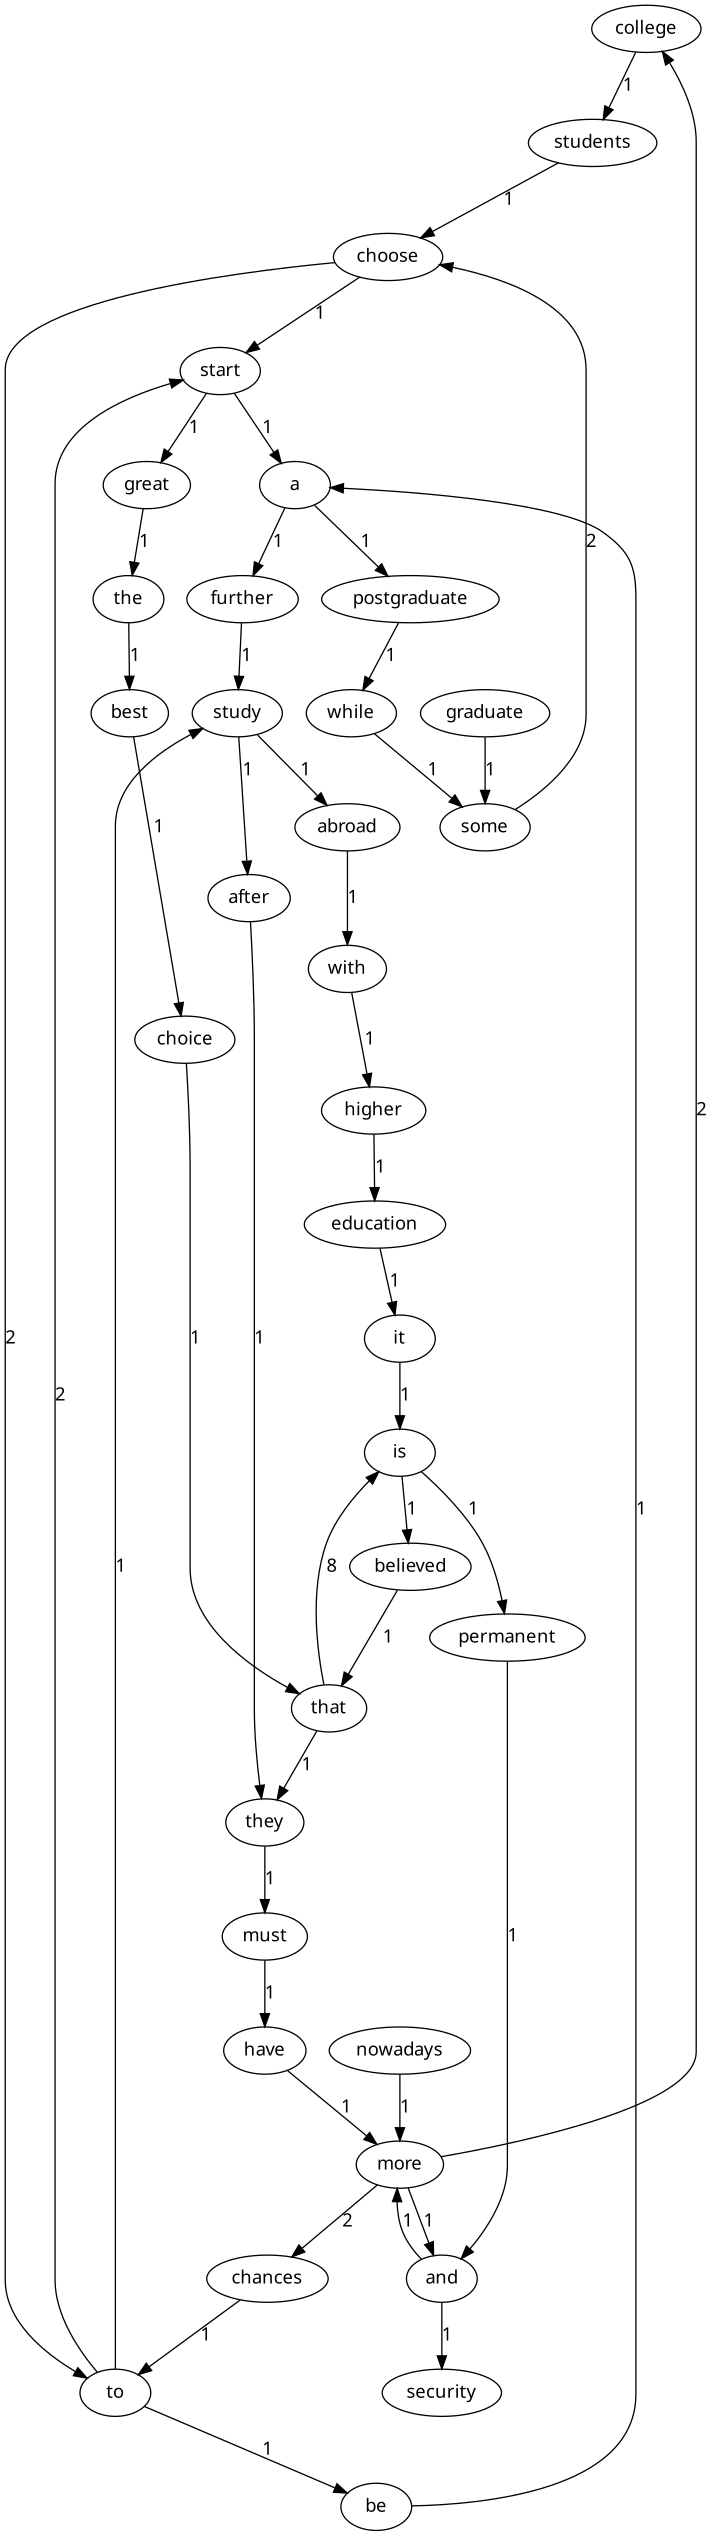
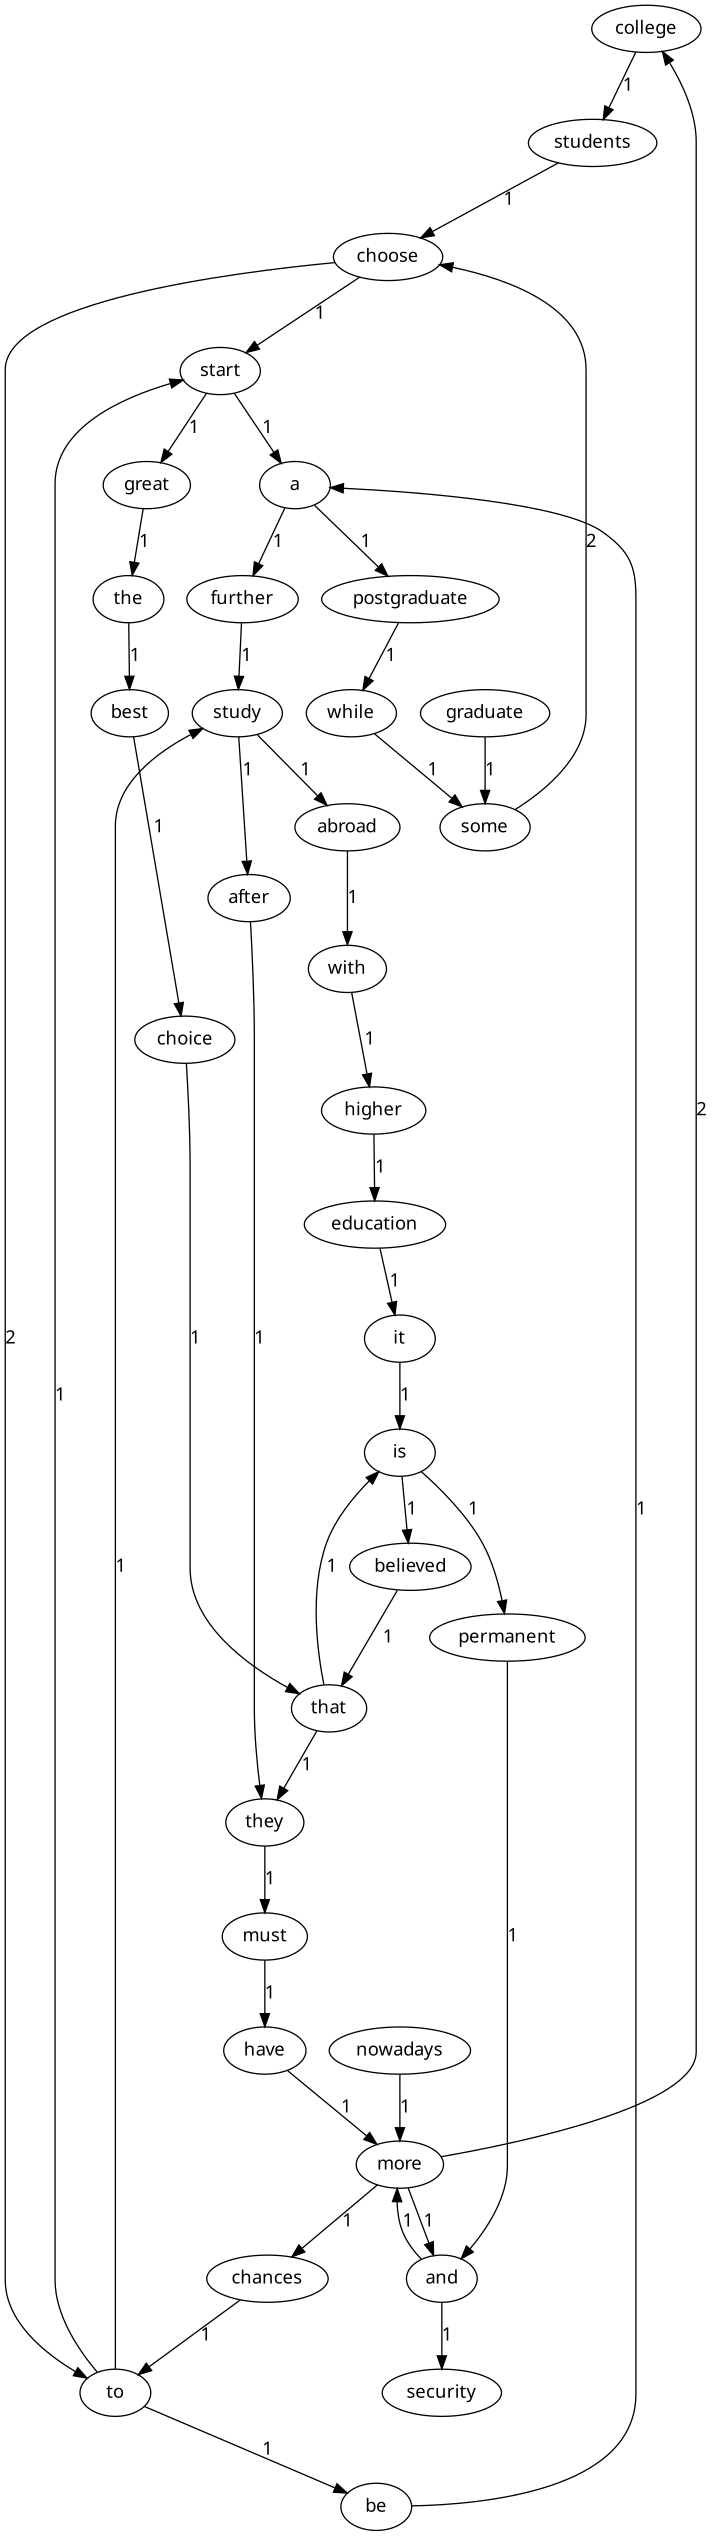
edge "to" -> "start": label "2" -> "1"
edge "that" -> "is": label "8" -> "1"
edge "more" -> "chances": label "2" -> "1"
